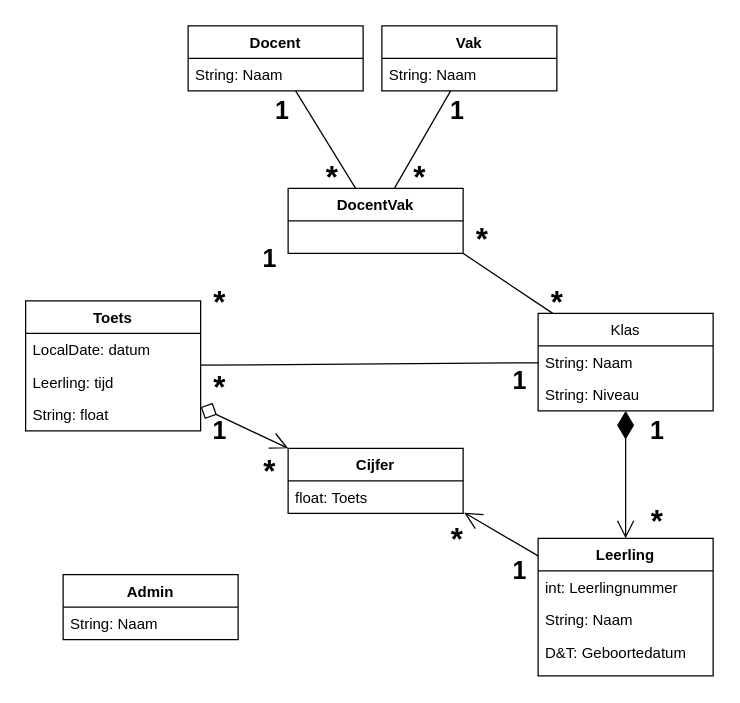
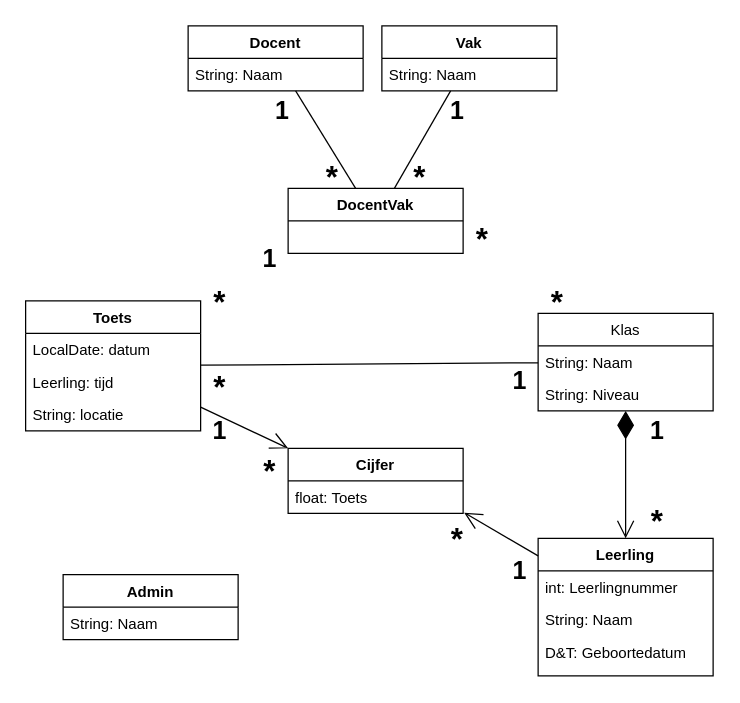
edge "DocentVak" -- "Klas": removed
edge "Toets" -- "Cijfer": arrowhead diamond -> none
node "String: float": label "String: float" -> "String: locatie"
